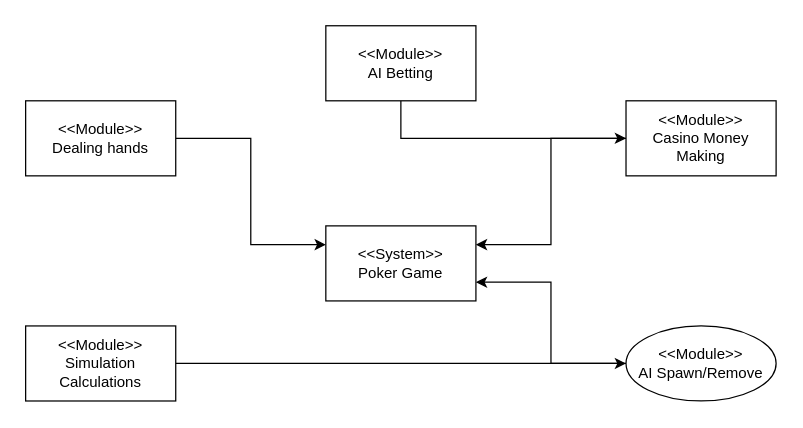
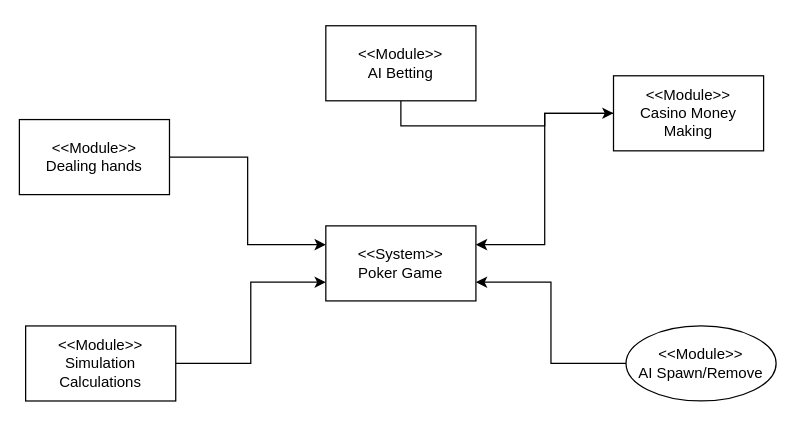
node "<<Module>> Dealing hands": moved (101, 138) -> (94, 157)
node "<<Module>> Casino Money Making": moved (701, 138) -> (688, 113)
edge "<<Module>> Simulation Calculations" -> "<<Module>> AI Spawn/Remove": now "<<Module>> Simulation Calculations" -> "<<System>> Poker Game"
